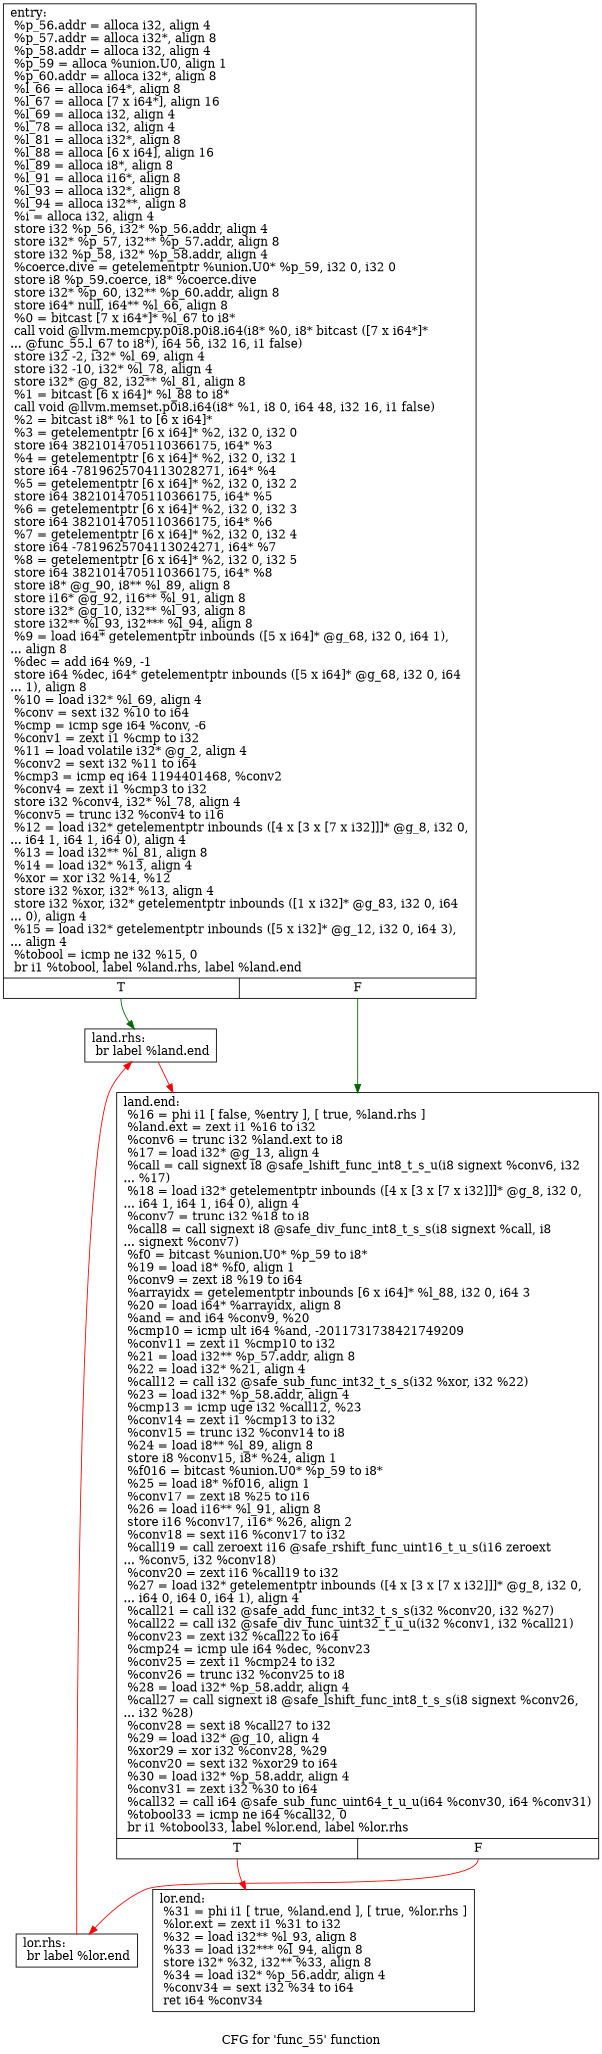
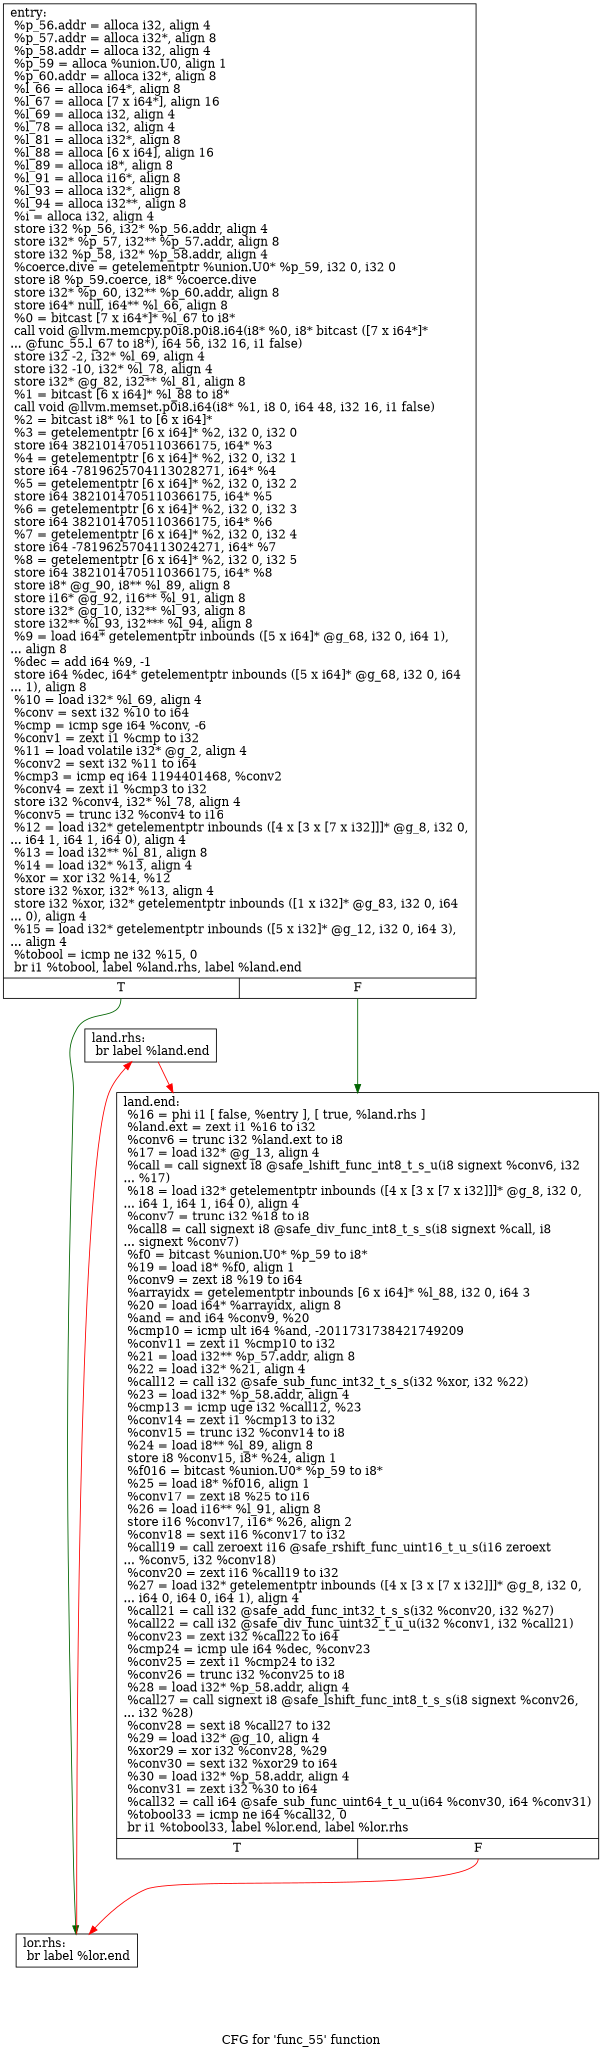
edge "entry:" -> "land.rhs:": now "entry:" -> "lor.rhs:"
node "land.end:": text "%conv20 = sext i32 %xor29 to i64" -> "%conv30 = sext i32 %xor29 to i64"
node "lor.end:": removed
